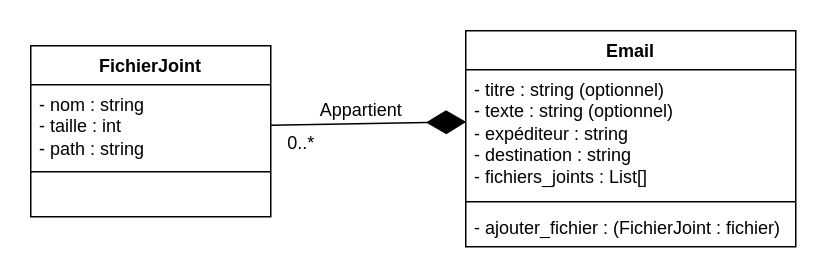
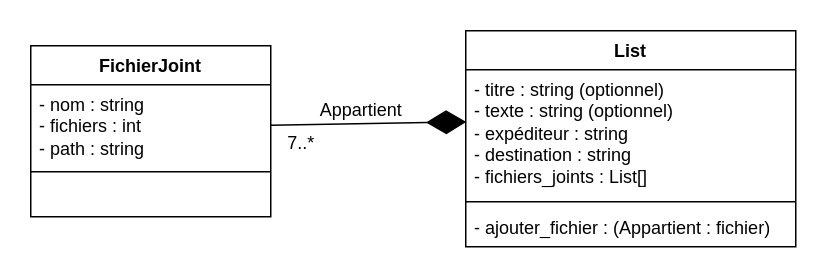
node "Email": label "Email" -> "List"
node "- nom : string - taille : int - path : string": label "- nom : string - taille : int - path : string" -> "- nom : string - fichiers : int - path : string"
node "0..*": label "0..*" -> "7..*"
node "- ajouter_fichier : (FichierJoint : fichier)": label "- ajouter_fichier : (FichierJoint : fichier)" -> "- ajouter_fichier : (Appartient : fichier)"
